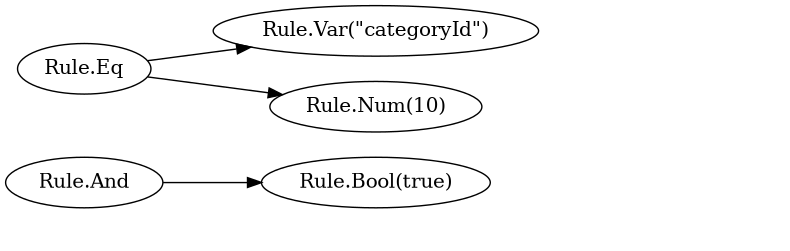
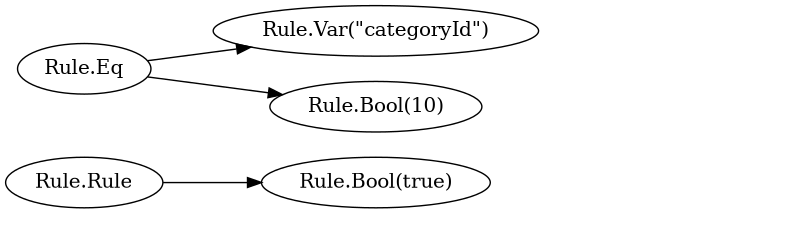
node "Rule.Num(10)": label "Rule.Num(10)" -> "Rule.Bool(10)"
node "Rule.And": label "Rule.And" -> "Rule.Rule"
